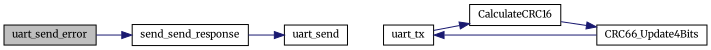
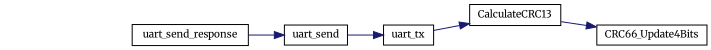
node "CalculateCRC16": label "CalculateCRC16" -> "CalculateCRC13"
node "uart_send_error": removed
node "send_send_response": label "send_send_response" -> "uart_send_response"
edge "CRC66_Update4Bits" -> "uart_tx": now "uart_send" -> "uart_tx"
